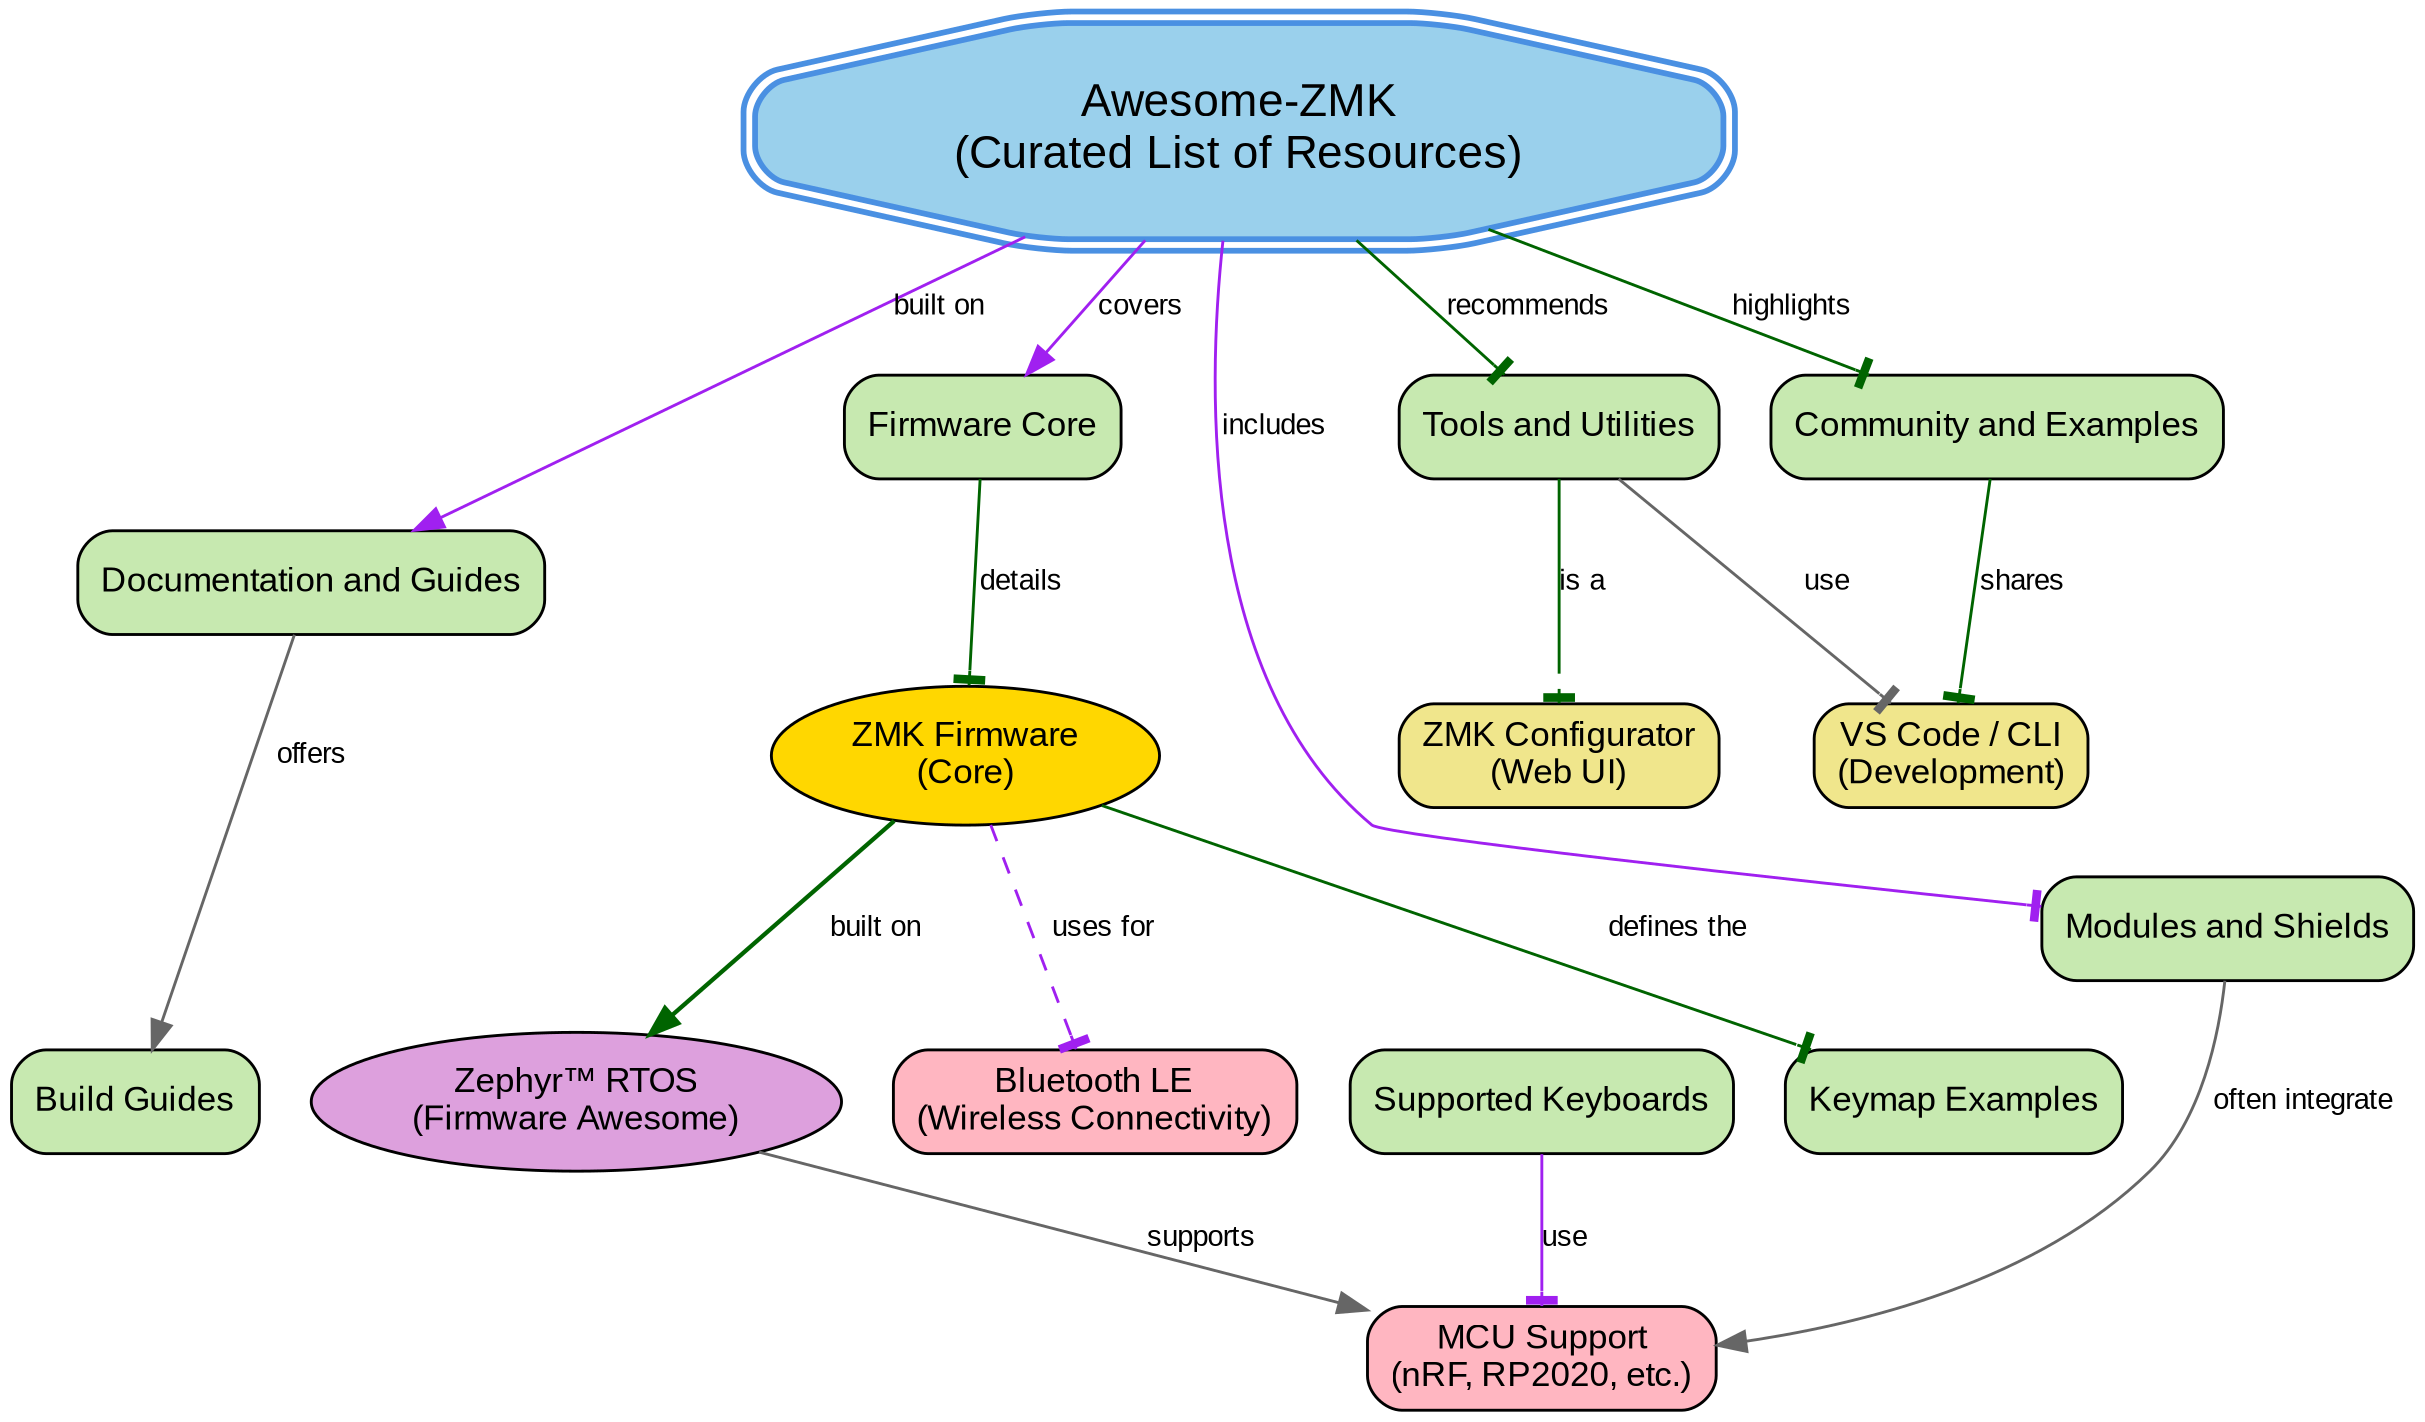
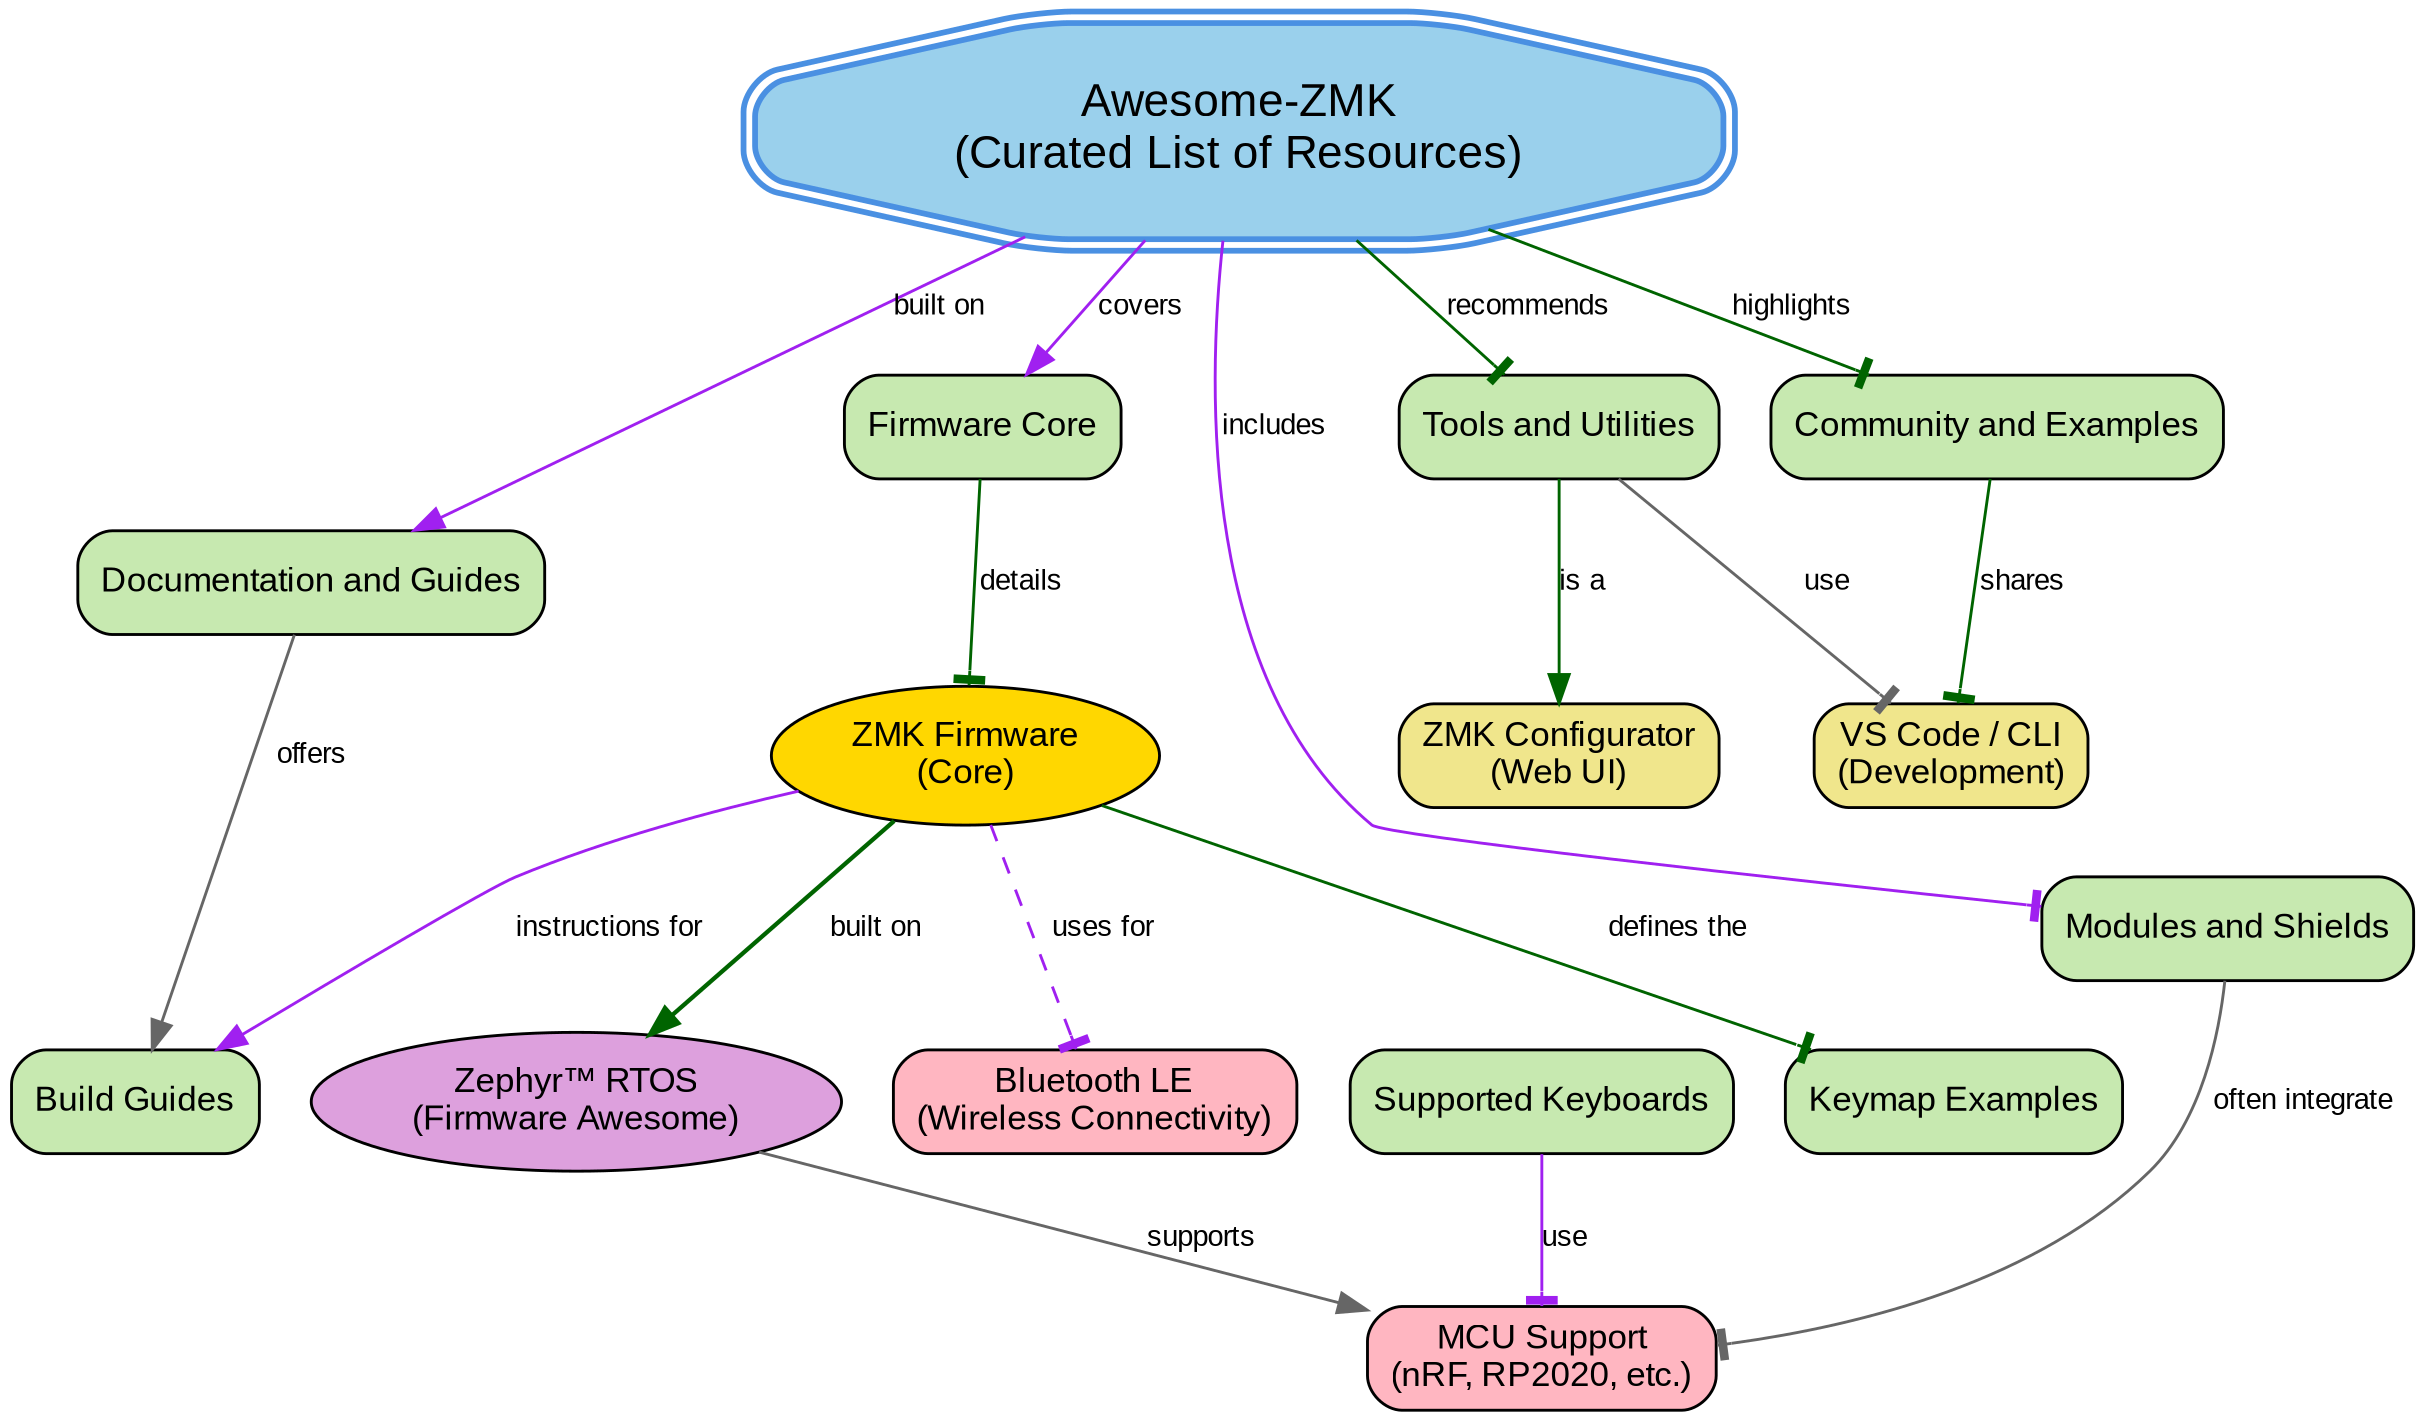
edge "Tools and Utilities" -> "ZMK Configurator (Web UI)": arrowhead tee -> normal
edge "ZMK Firmware (Core)" -> "Build Guides": added, label "instructions for"
edge "Modules and Shields" -> "MCU Support (nRF, RP2020, etc.)": arrowhead normal -> tee
